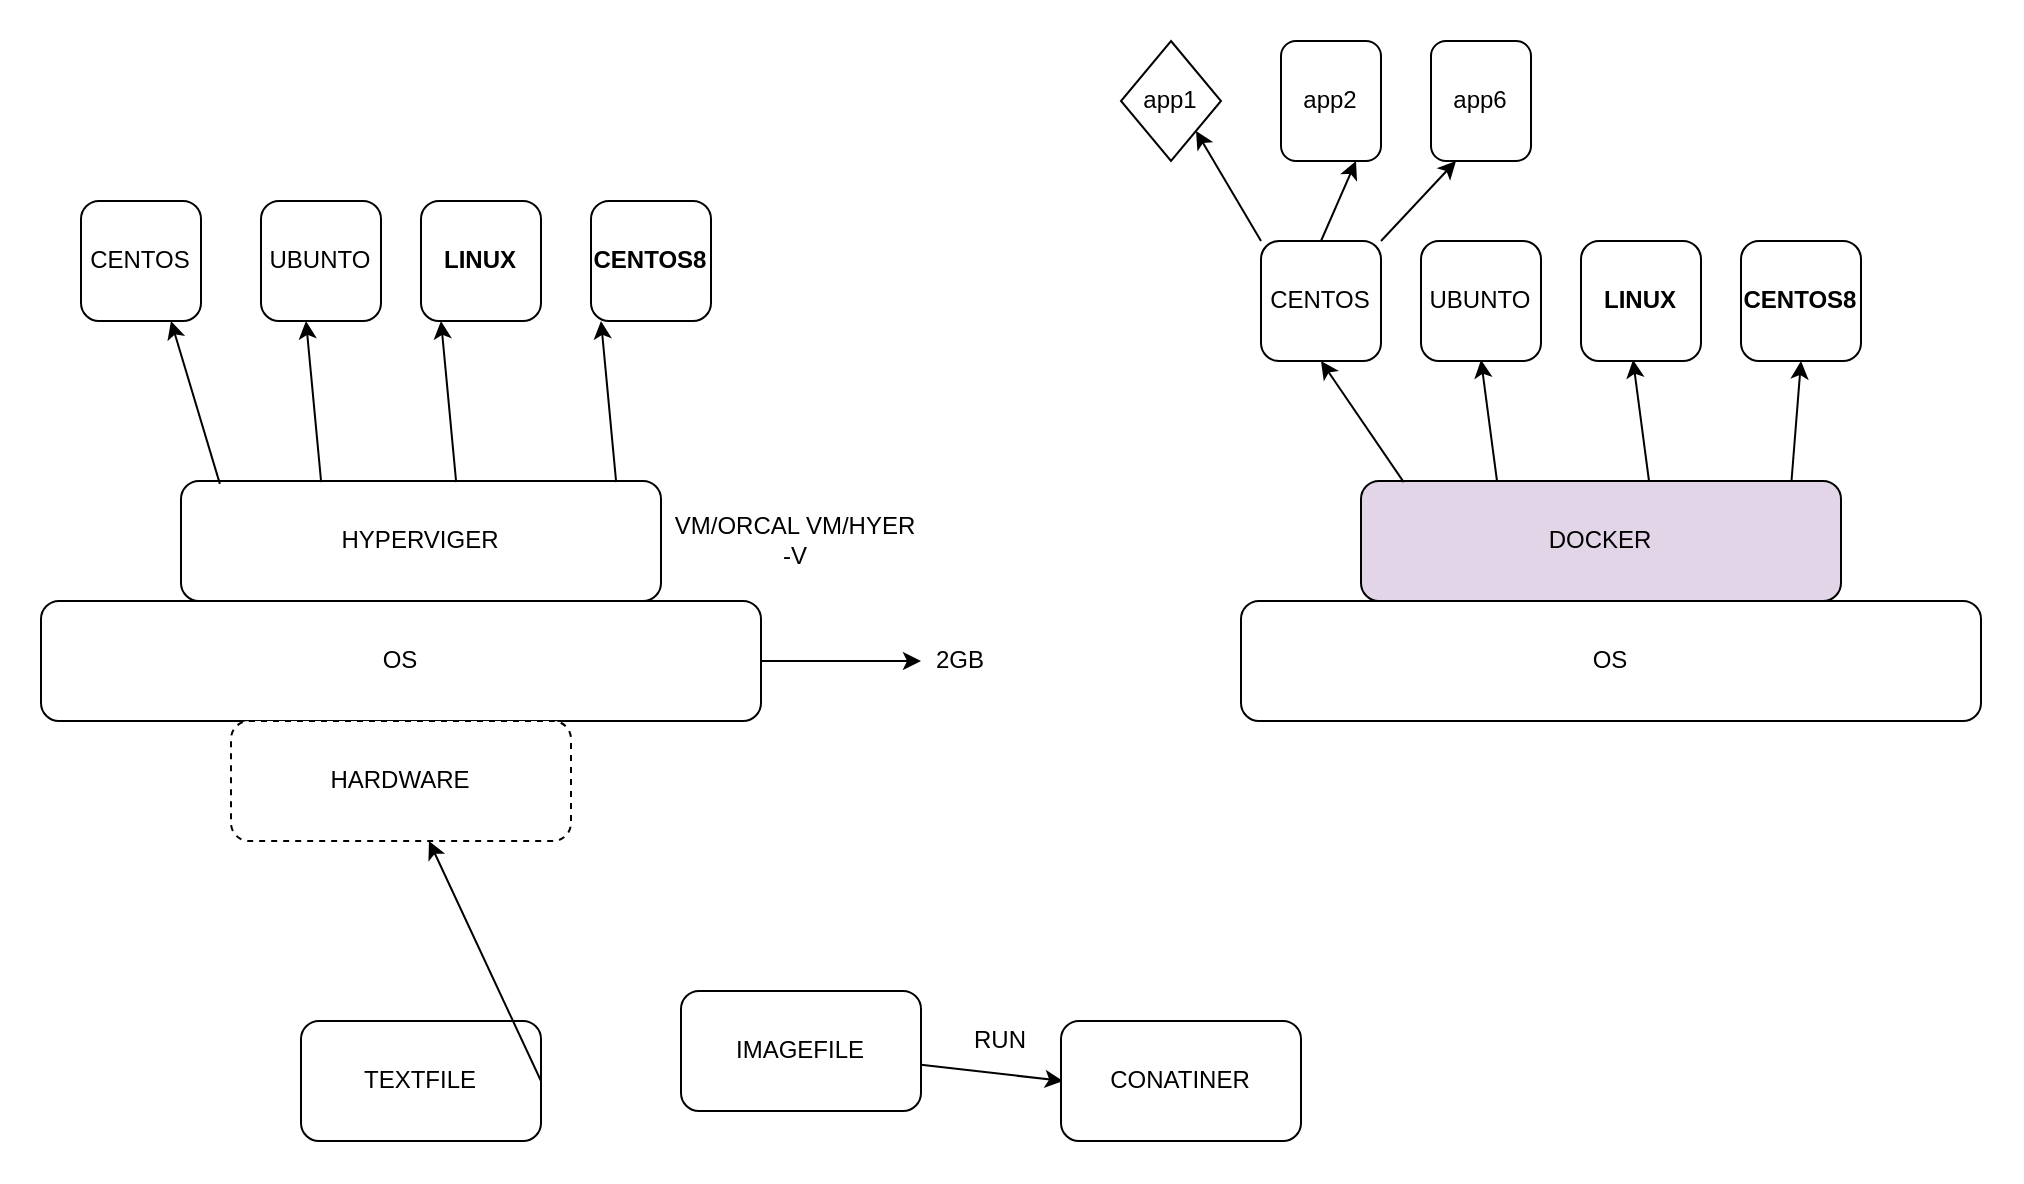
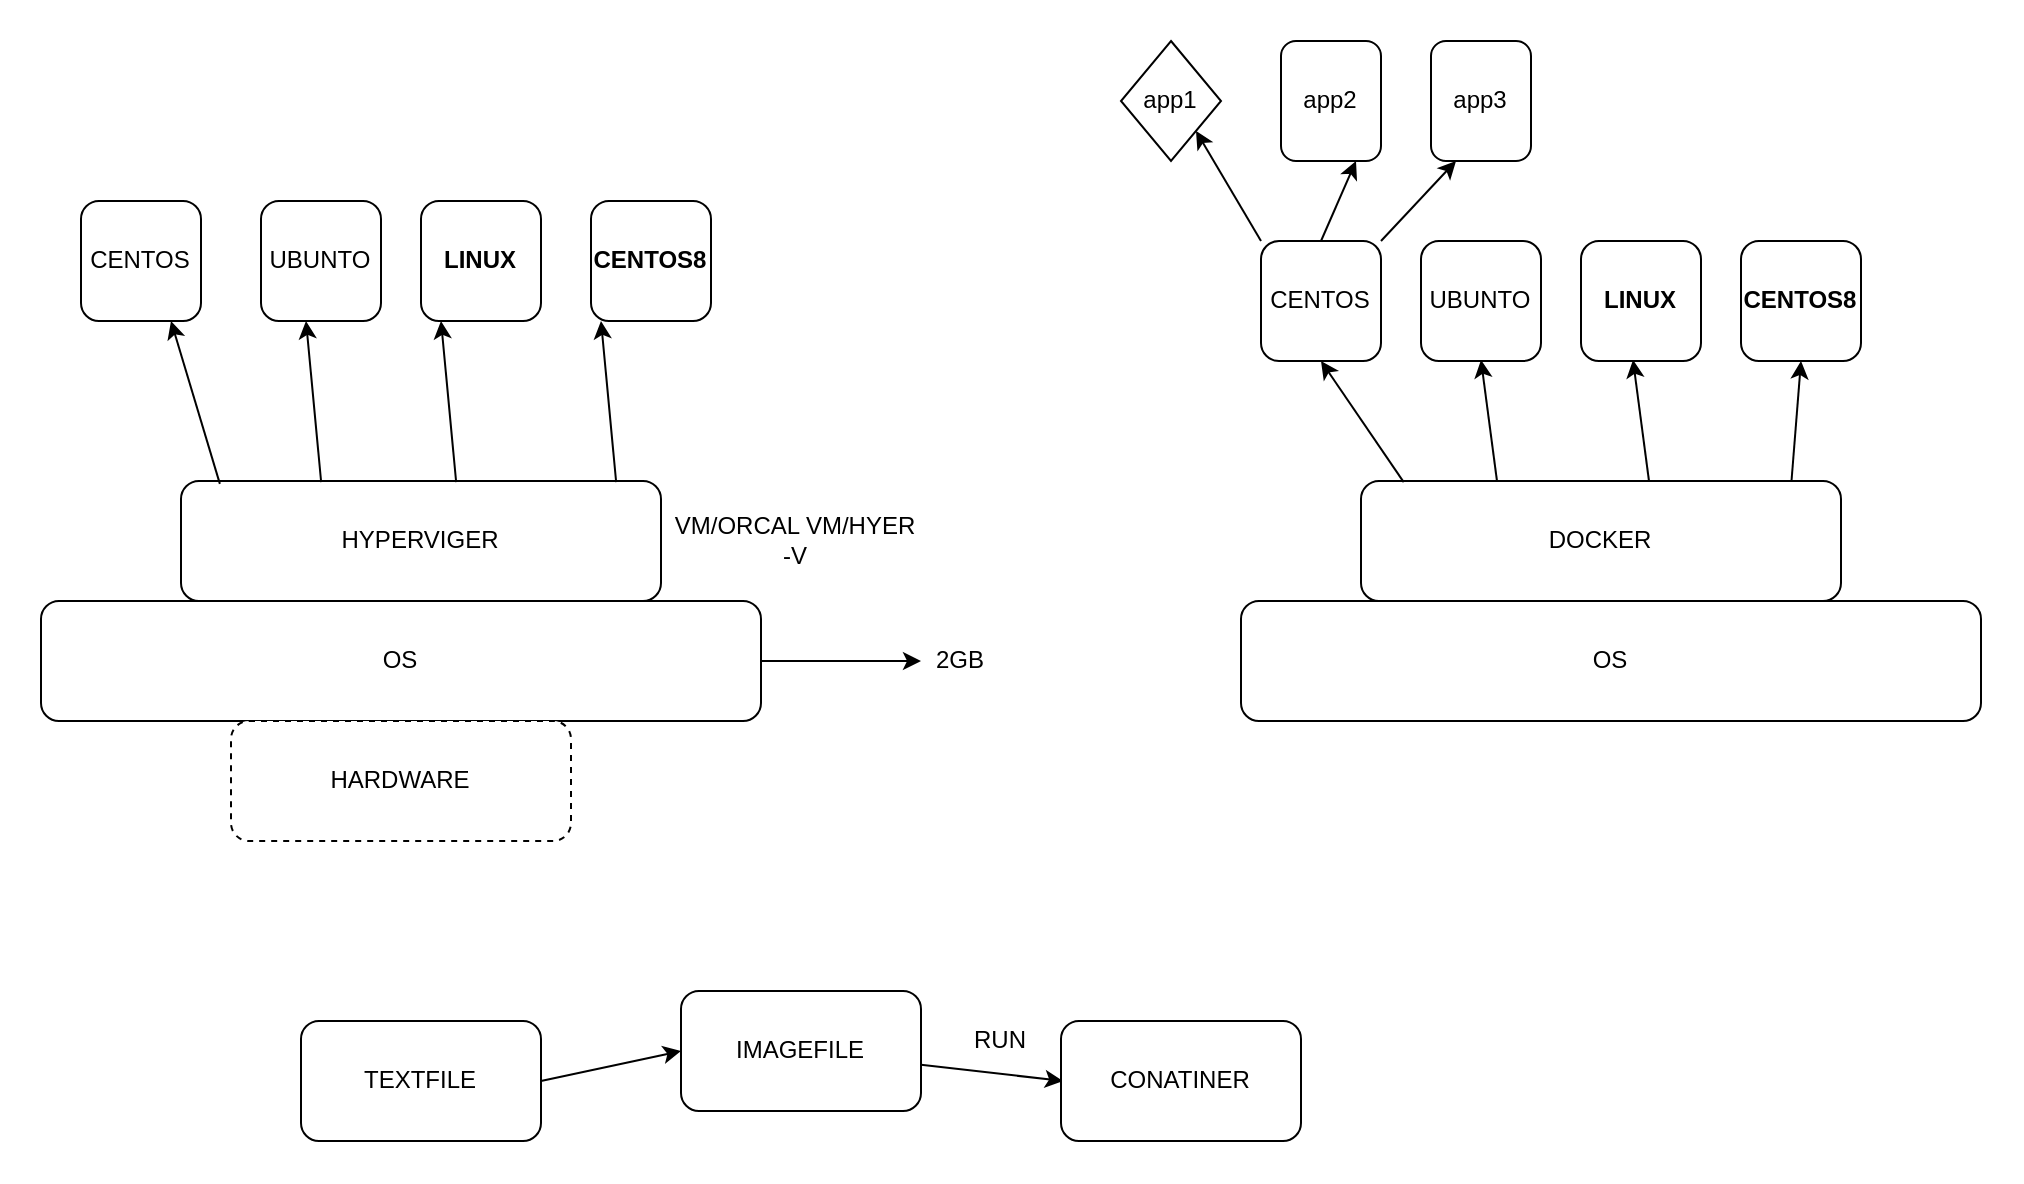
node "app6": label "app6" -> "app3"
node "DOCKER": fillcolor #e1d5e7 -> #ffffff
edge "TEXTFILE" -> "HARDWARE": now "TEXTFILE" -> "IMAGEFILE"
